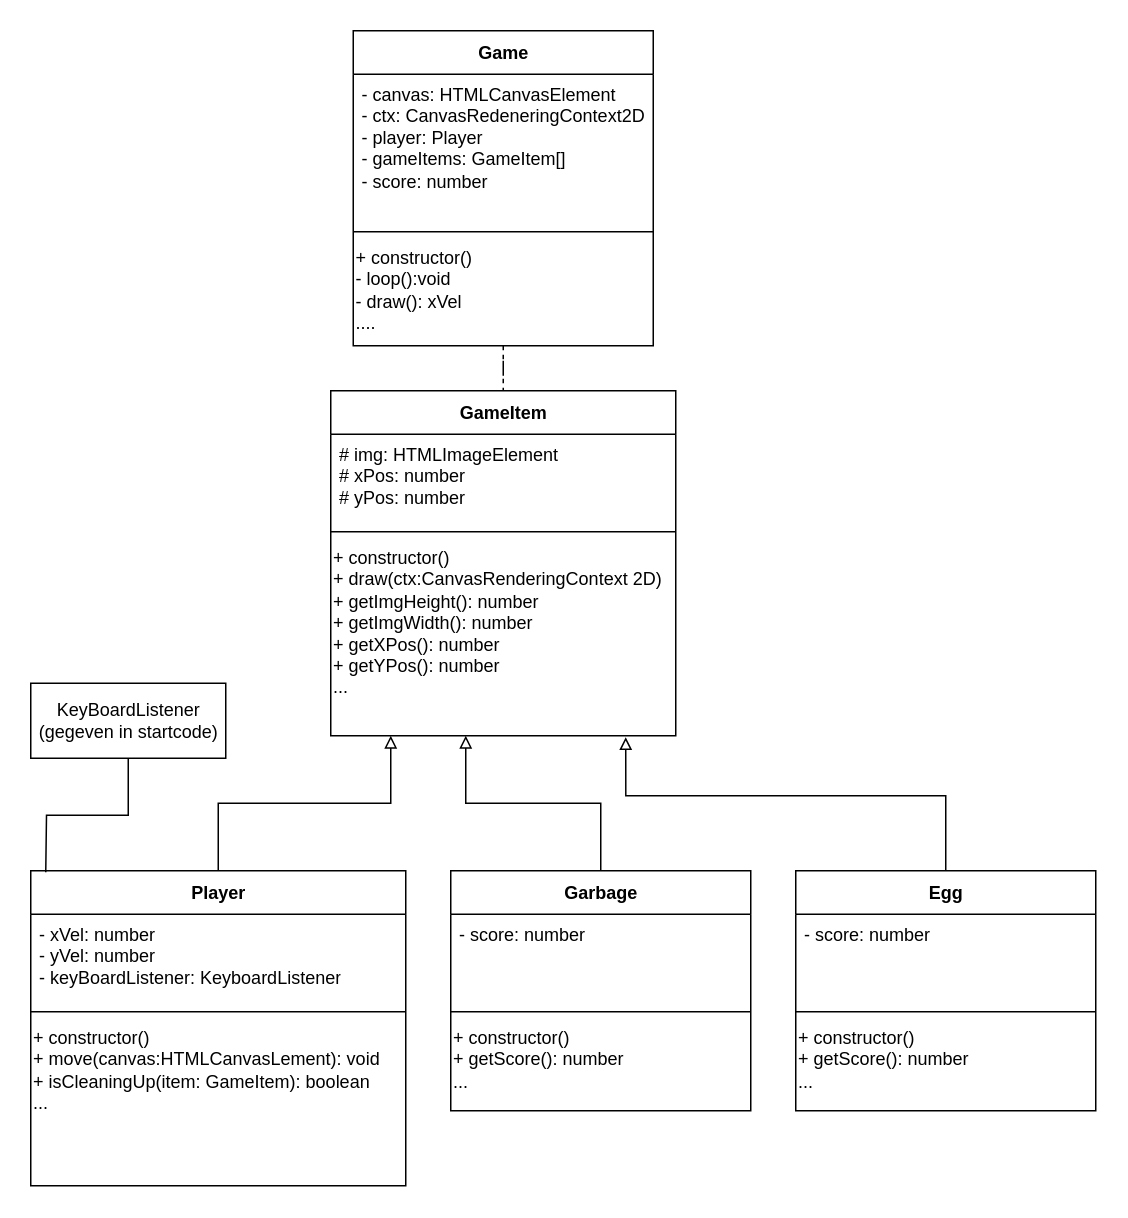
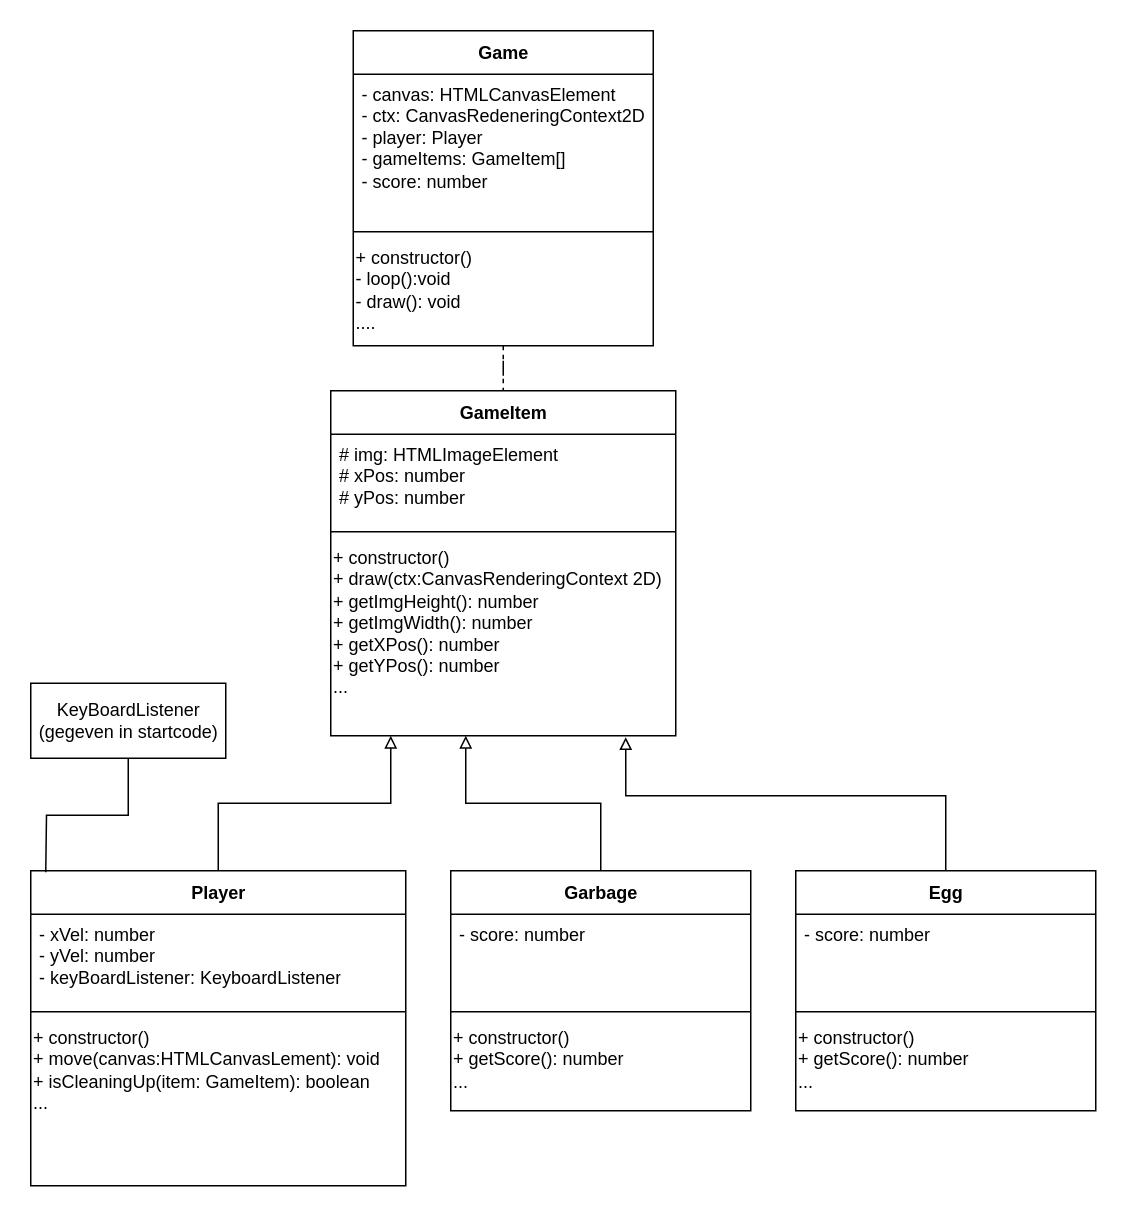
node "+ constructor() - loop():void - draw(): xVel ....": label "+ constructor() - loop():void - draw(): xVel ...." -> "+ constructor() - loop():void - draw(): void ...."
